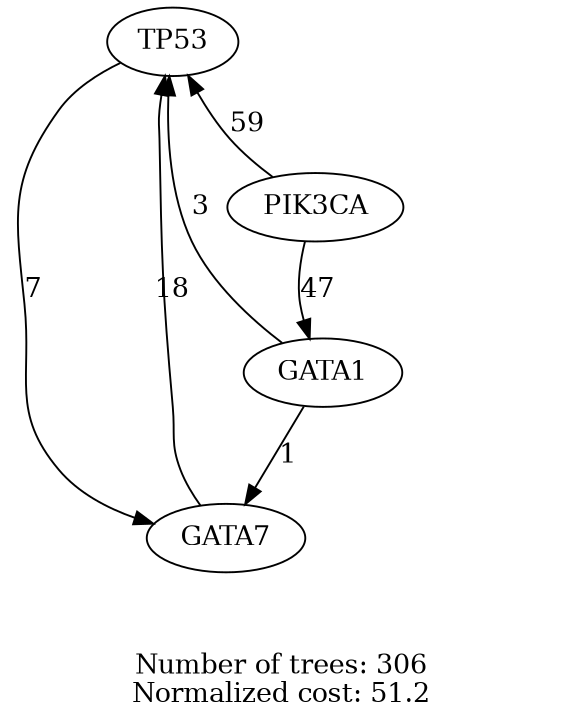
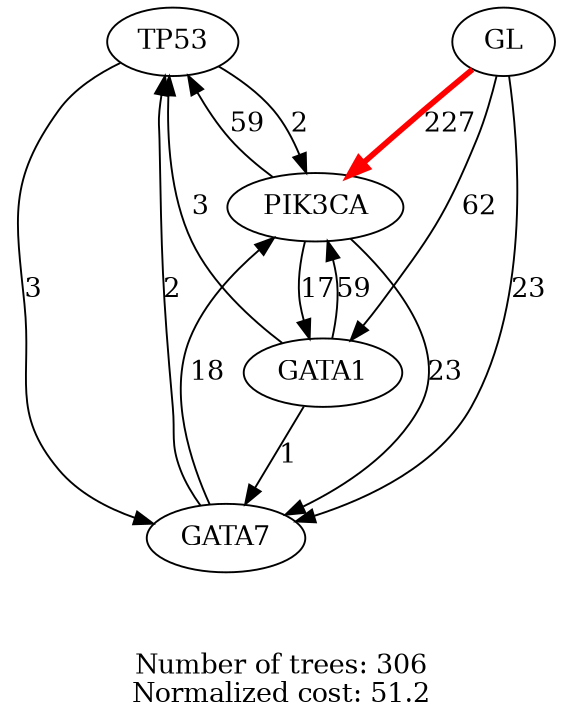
node "GL": added
edge "TP53" -> "PIK3CA": added, label "2"
edge "TP53" -> "GATA7": label "7" -> "3"
edge "GATA7" -> "TP53": label "18" -> "2"
edge "PIK3CA" -> "GATA1": label "47" -> "17"
edge "GATA1" -> "PIK3CA": added, label "59"
edge "GATA7" -> "PIK3CA": added, label "18"
edge "PIK3CA" -> "GATA7": added, label "23"
